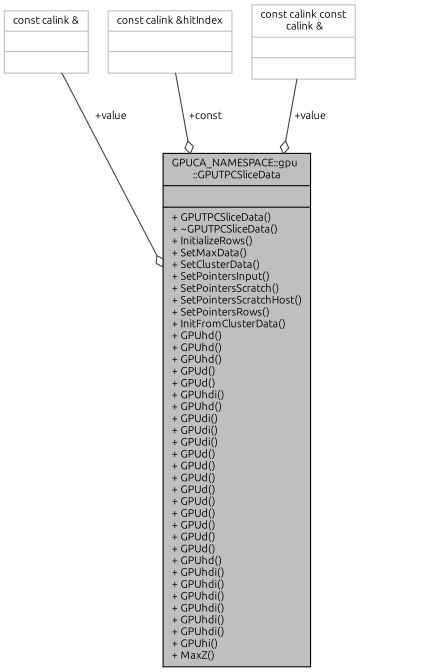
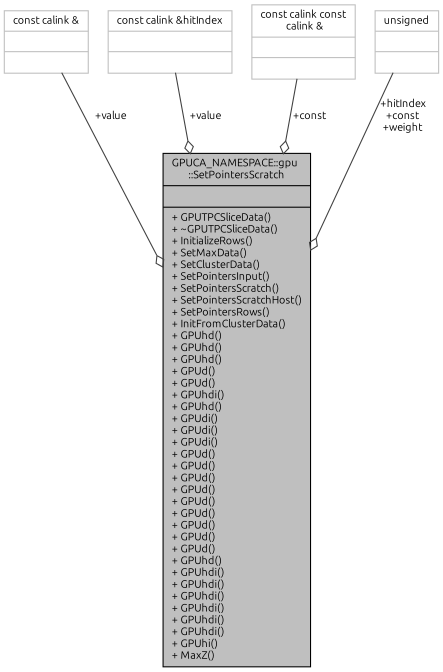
node "unsigned": added
edge "const calink &hitIndex" -> "GPUCA_NAMESPACE::gpu": label " +const" -> " +value"
edge "const calink const" -> "GPUCA_NAMESPACE::gpu": label " +value" -> " +const"
node "GPUCA_NAMESPACE::gpu": text "::GPUTPCSliceData" -> "::SetPointersScratch"
